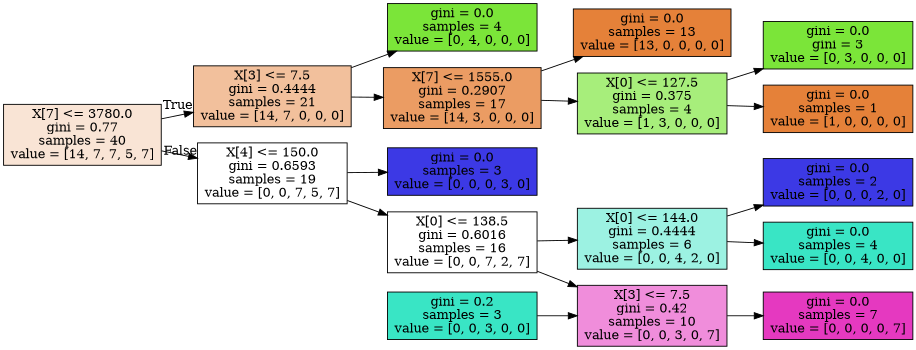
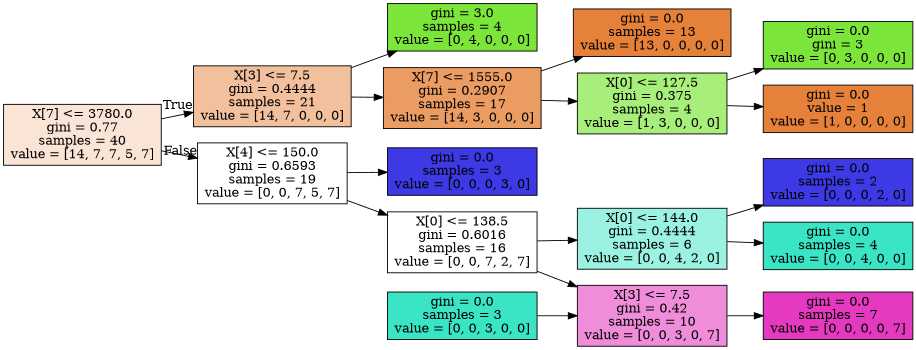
node "gini = 0.0 samples = 4 value = [0, 4, 0, 0, 0]": label "gini = 0.0 samples = 4 value = [0, 4, 0, 0, 0]" -> "gini = 3.0 samples = 4 value = [0, 4, 0, 0, 0]"
node "gini = 0.0 samples = 1 value = [1, 0, 0, 0, 0]": label "gini = 0.0 samples = 1 value = [1, 0, 0, 0, 0]" -> "gini = 0.0 value = 1 value = [1, 0, 0, 0, 0]"
node "gini = 0.2 samples = 3 value = [0, 0, 3, 0, 0]": label "gini = 0.2 samples = 3 value = [0, 0, 3, 0, 0]" -> "gini = 0.0 samples = 3 value = [0, 0, 3, 0, 0]"
